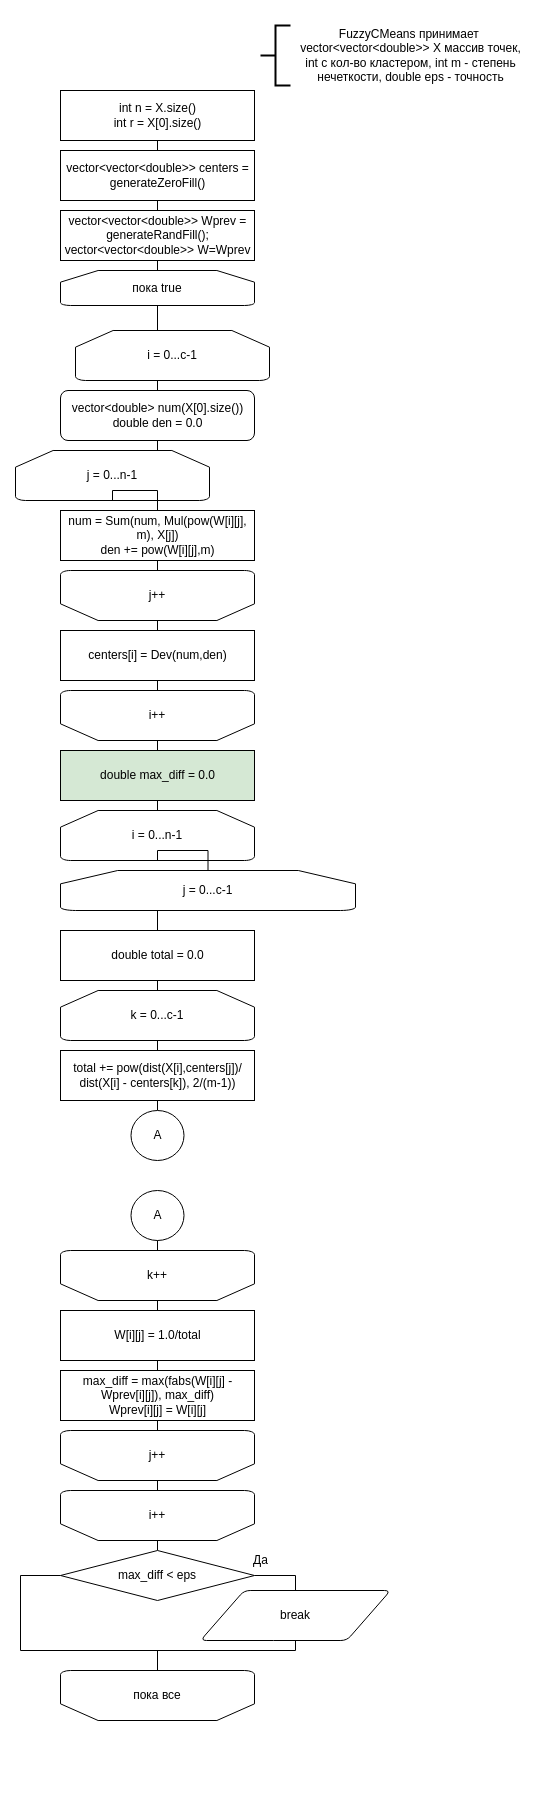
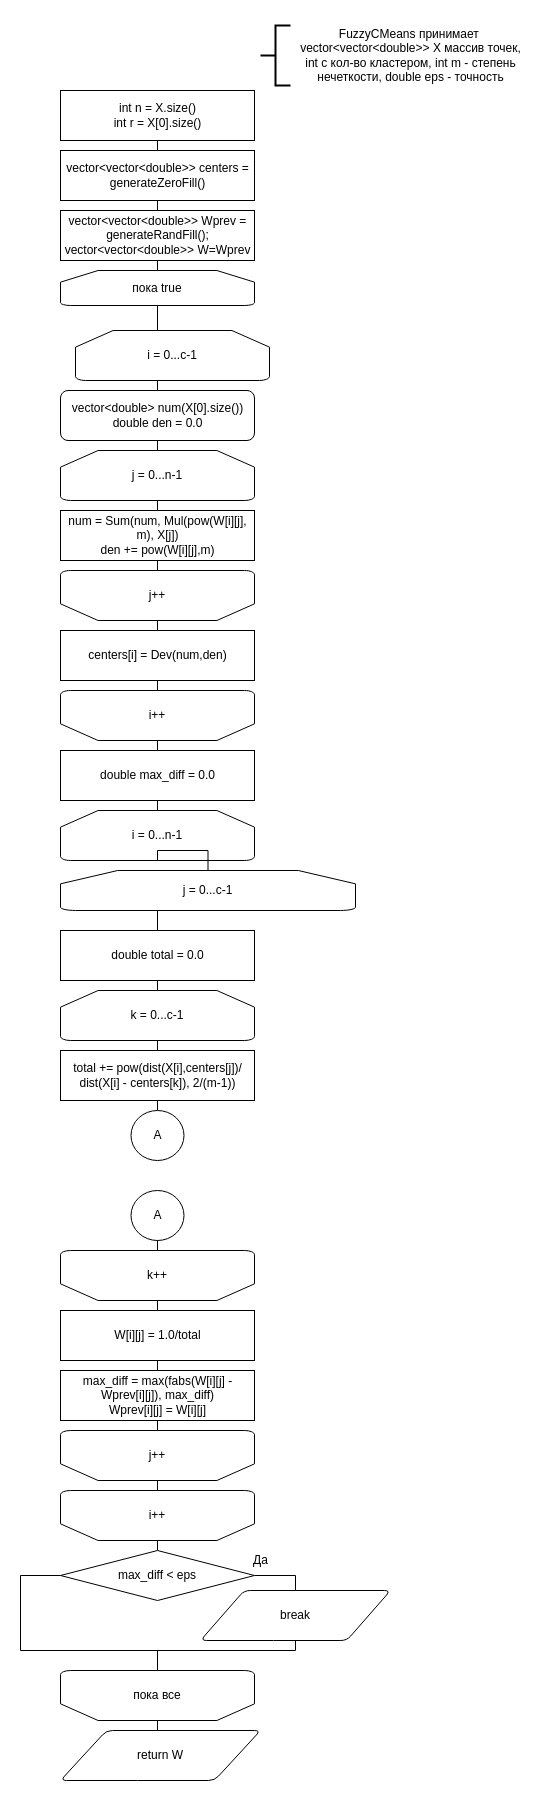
node "j = 0...n-1": moved (113, 476) -> (158, 476)
node "double max_diff = 0.0": fillcolor #d5e8d4 -> #ffffff
edge "пока все" -- "return W": added
node "return W": added
